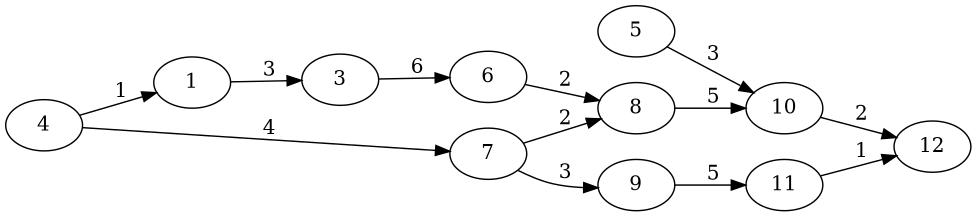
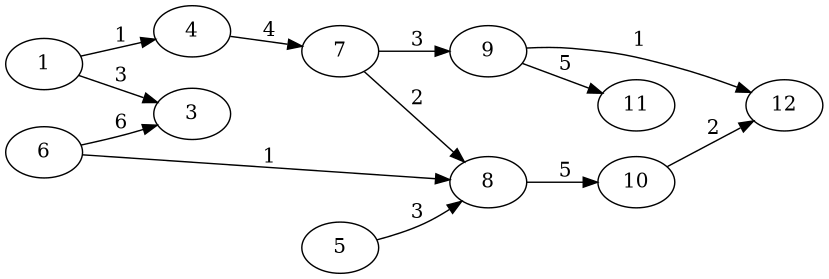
edge "5" -> "10": now "5" -> "8"
edge "3" -> "6": reversed
edge "6" -> "8": label " 2" -> " 1"
edge "4" -> "1": reversed
edge "11" -> "12": now "9" -> "12"
